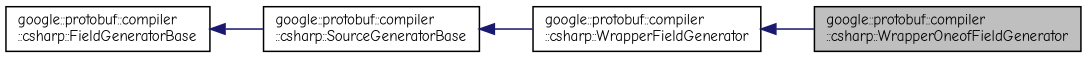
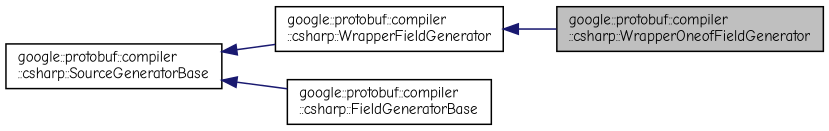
edge "google::protobuf::compiler ::csharp::SourceGeneratorBase" -> "google::protobuf::compiler ::csharp::FieldGeneratorBase": reversed
